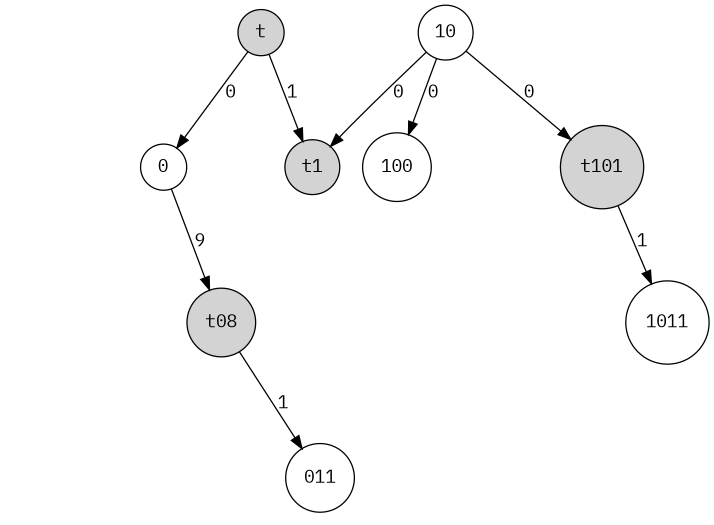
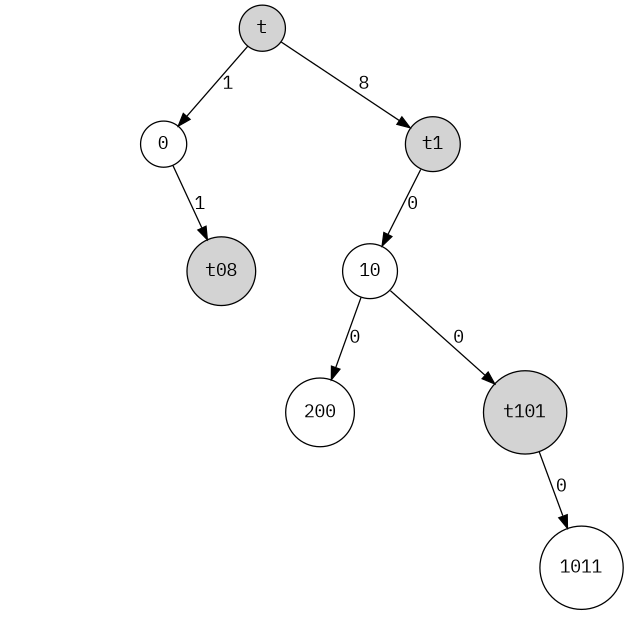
edge "t" -> "0": label "0" -> "1"
edge "t" -> "t1": label "1" -> "8"
edge "10" -> "t1": reversed
node "100": label "100" -> "200"
edge "0" -> "t08": label "9" -> "1"
edge "t101" -> "1011": label "1" -> "0"
node "011": removed
